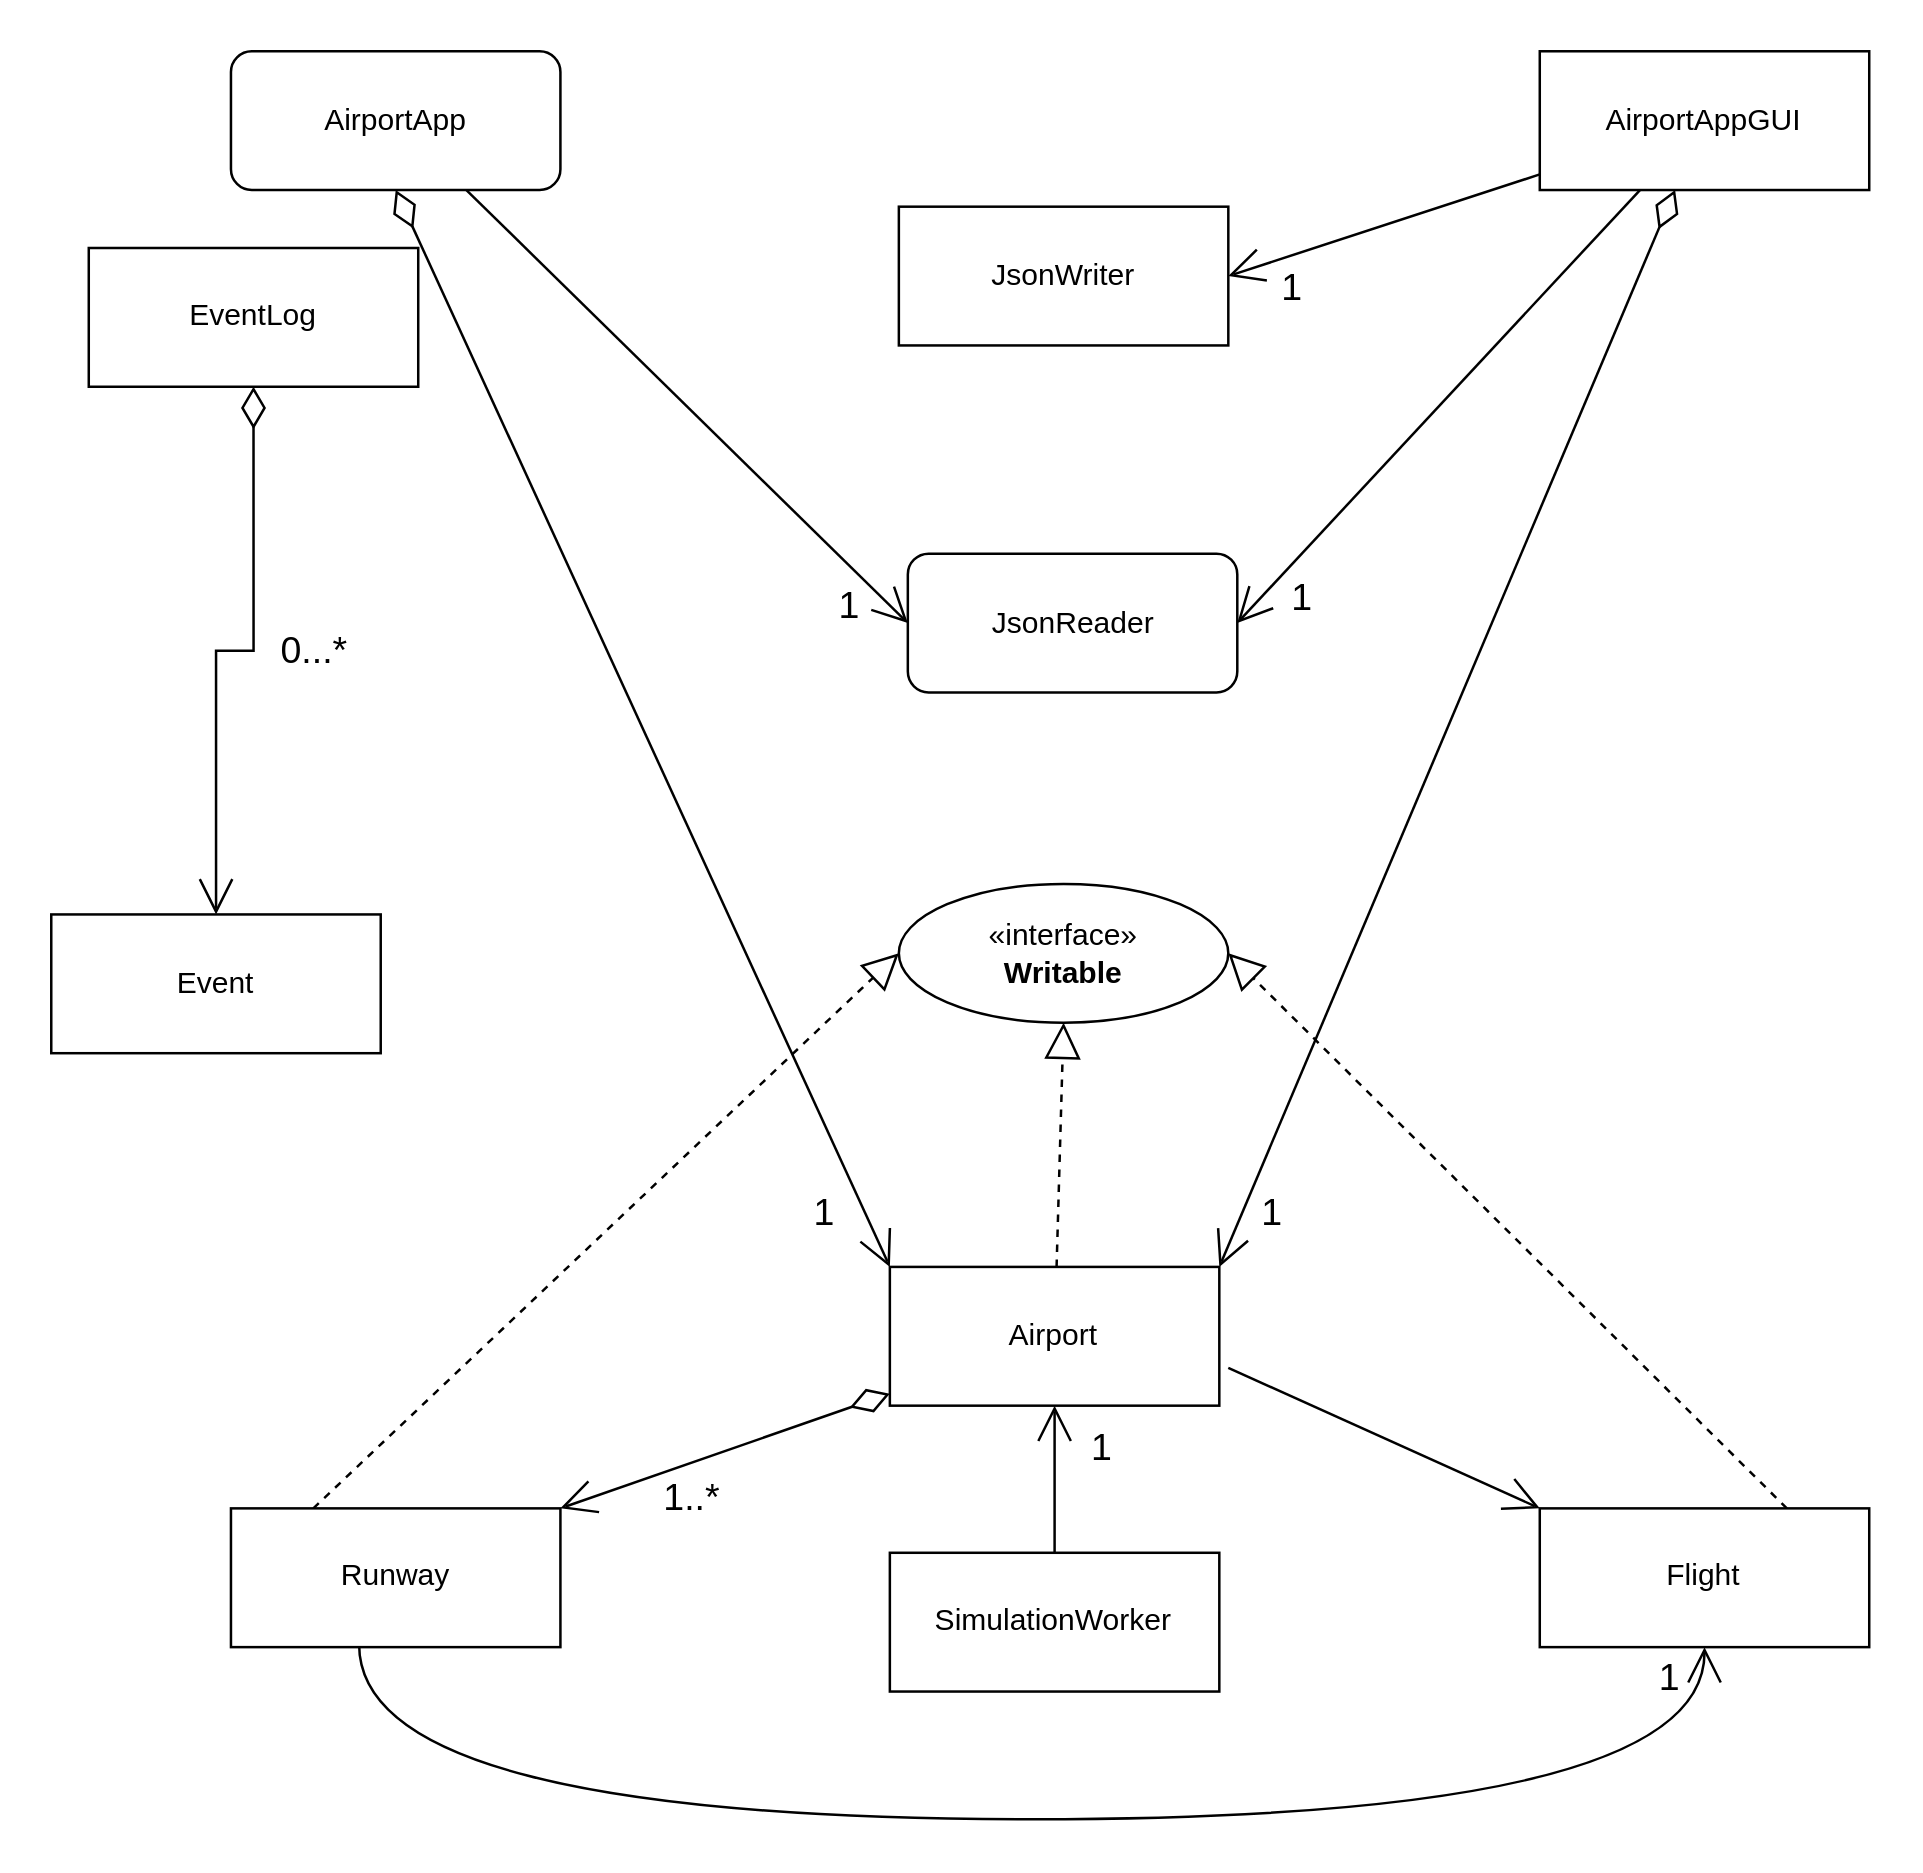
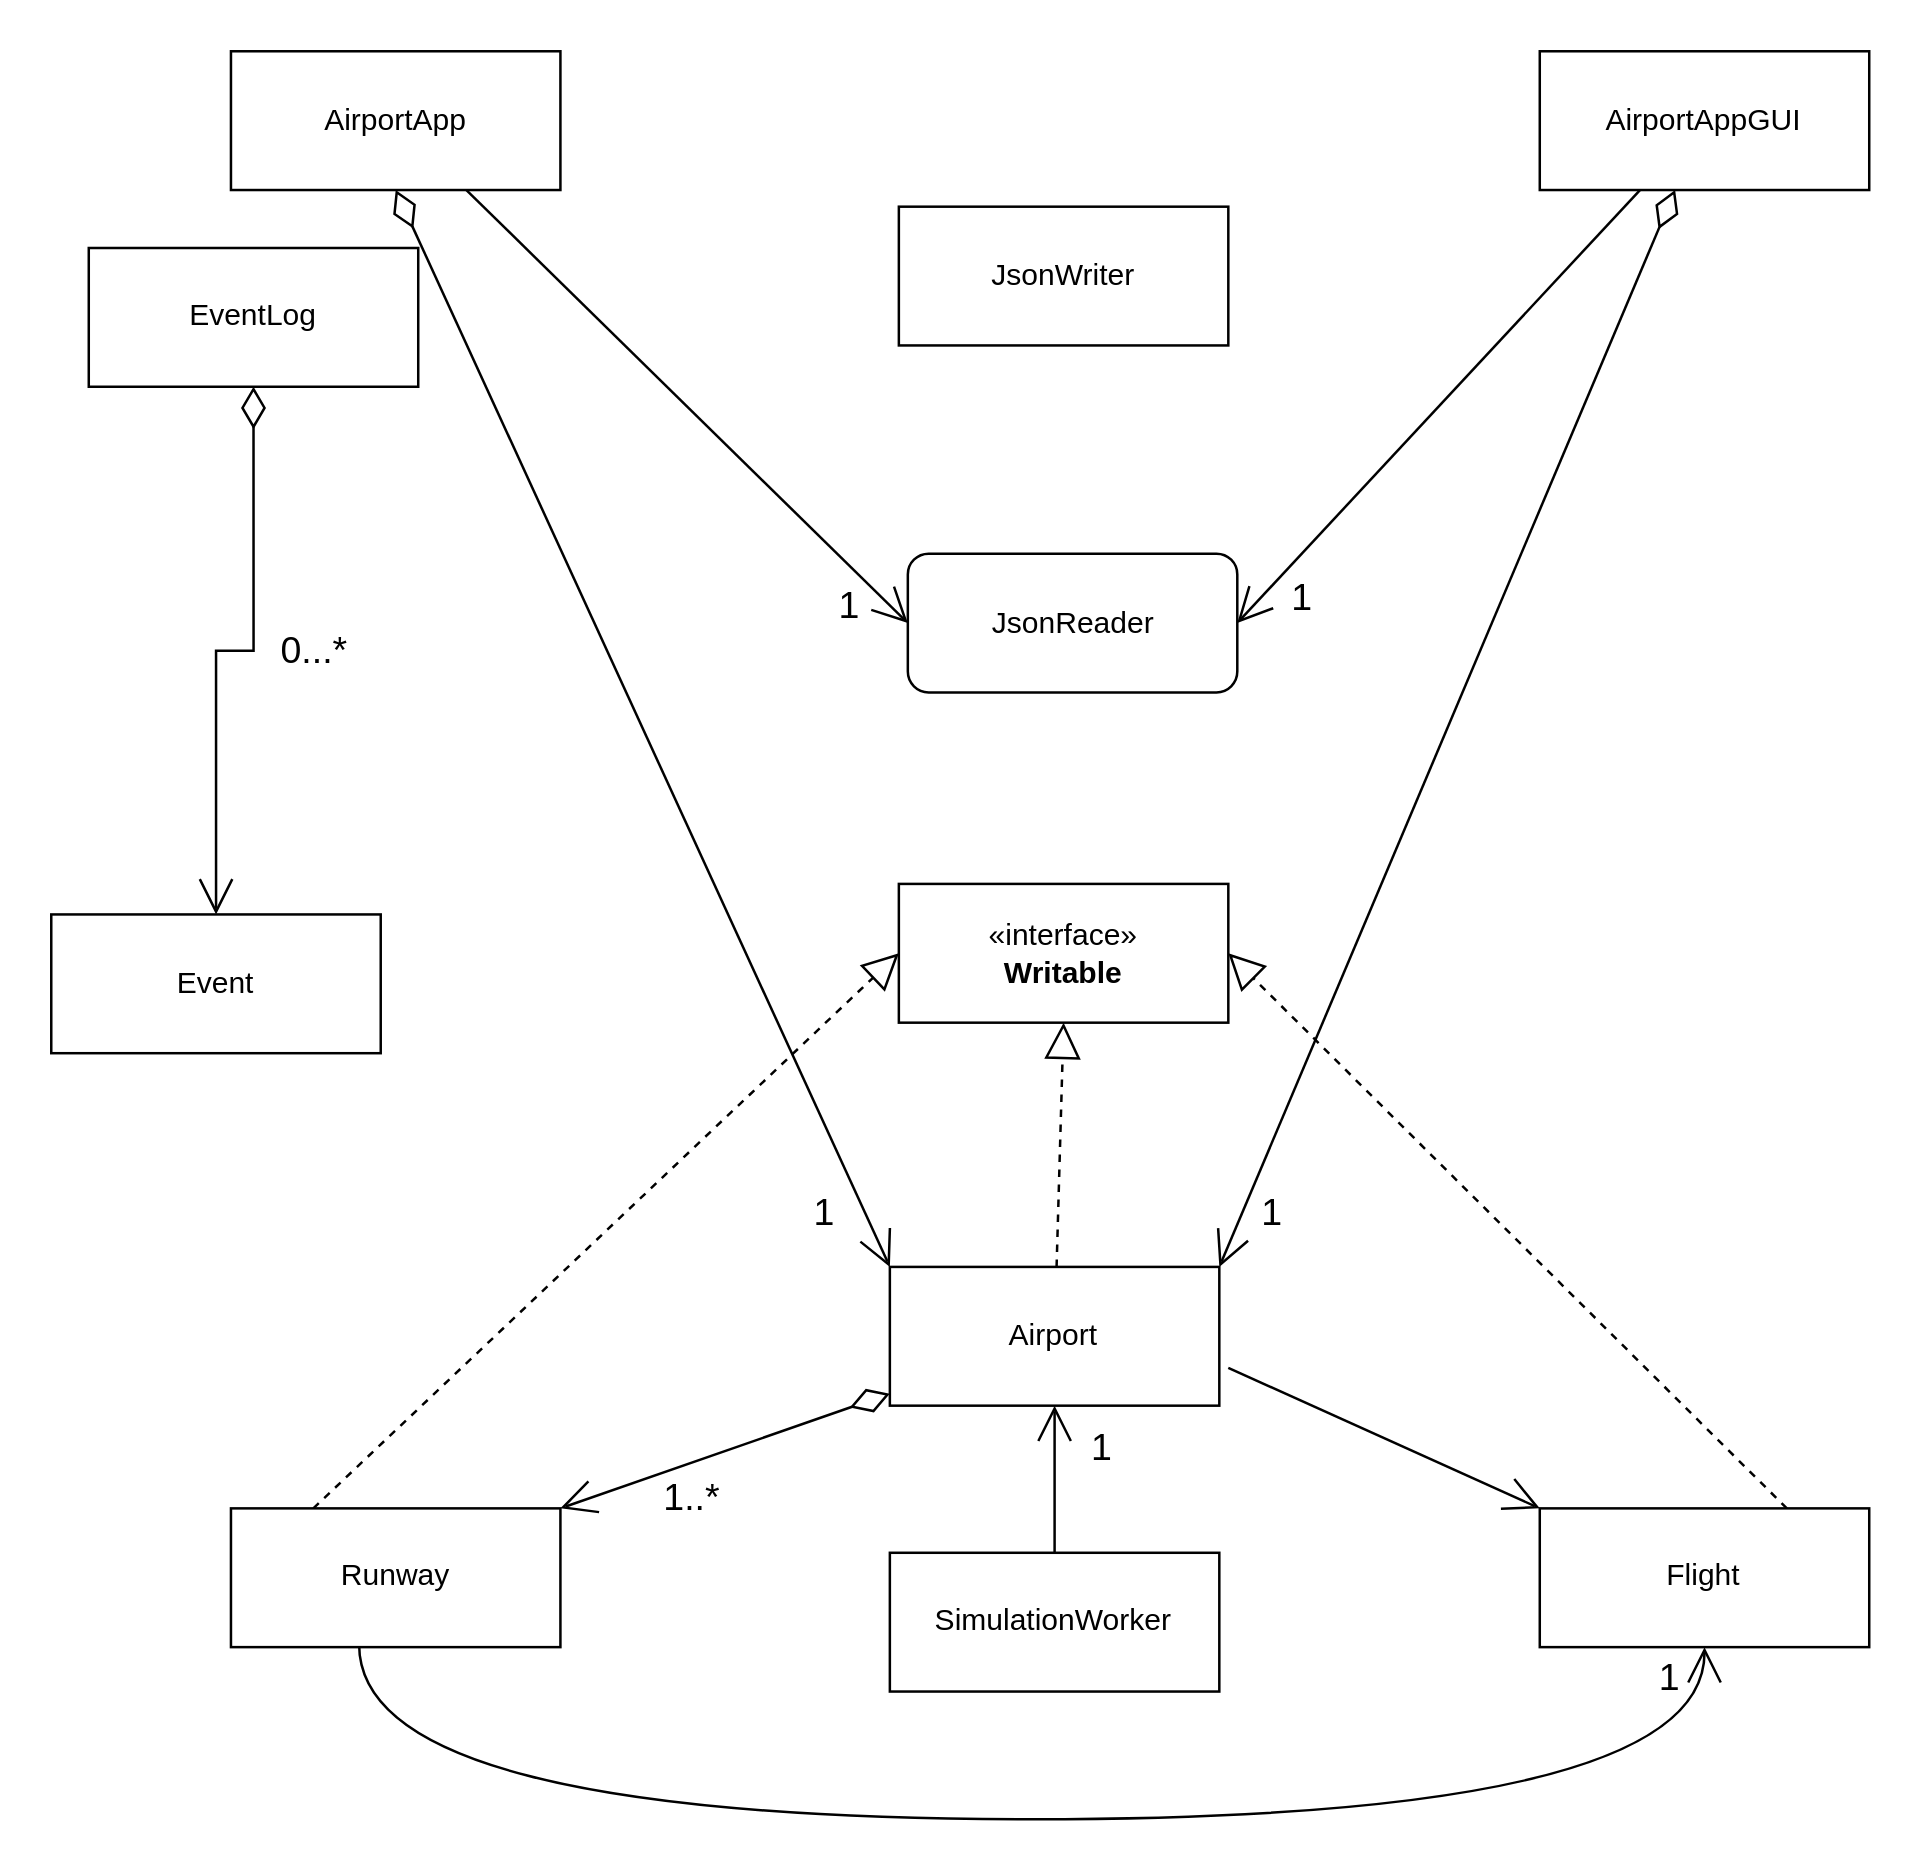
node "AirportApp": shape rounded rectangle -> rectangle
edge "AirportAppGUI" -> "JsonWriter": removed, label "1"
node "«interface» Writable": shape ellipse -> rectangle
